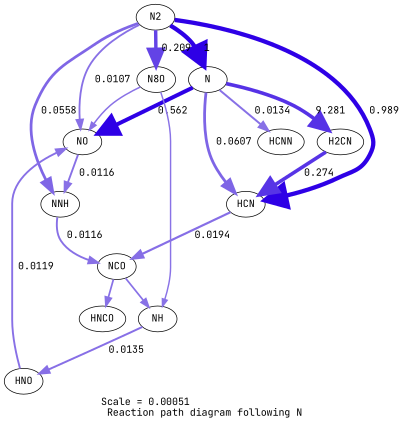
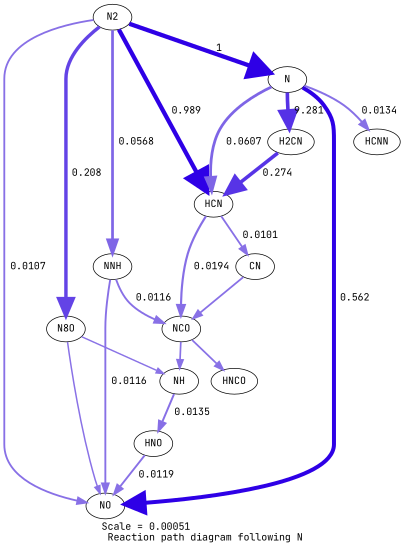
edge "N2" -> "N8O": label " 0.209" -> " 0.208"
edge "N2" -> "NNH": label " 0.0558" -> " 0.0568"
edge "NO" -> "NNH": reversed
node "CN": added
